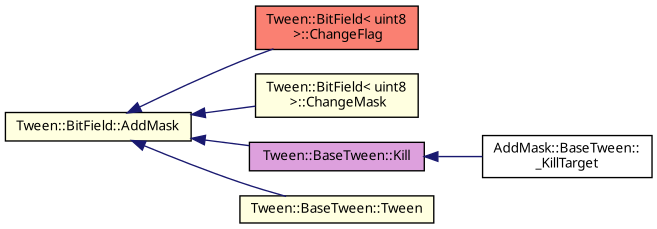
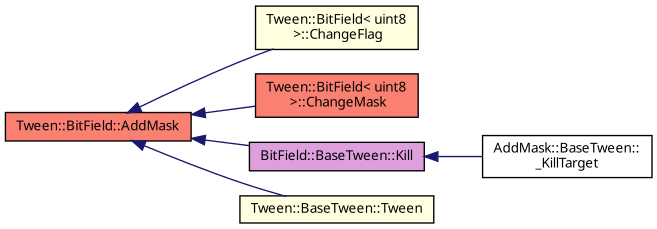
node "Tween::BitField< uint8 >::ChangeFlag": fillcolor salmon -> lightyellow
node "Tween::BitField< uint8 >::ChangeMask": fillcolor lightyellow -> salmon
node "Tween::BitField::AddMask": fillcolor lightyellow -> salmon
node "Tween::BaseTween::Kill": label "Tween::BaseTween::Kill" -> "BitField::BaseTween::Kill"
